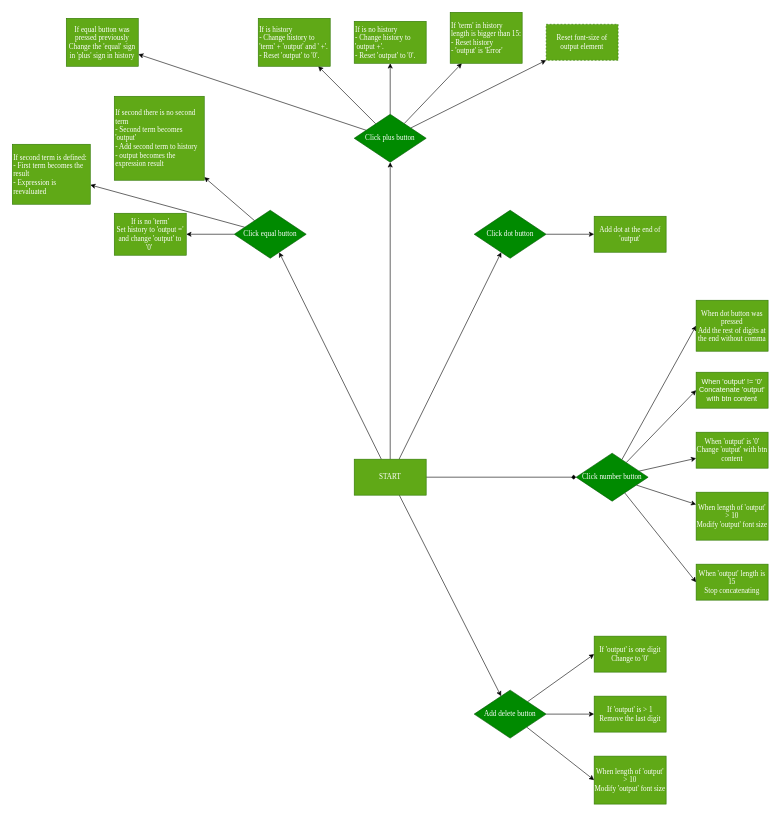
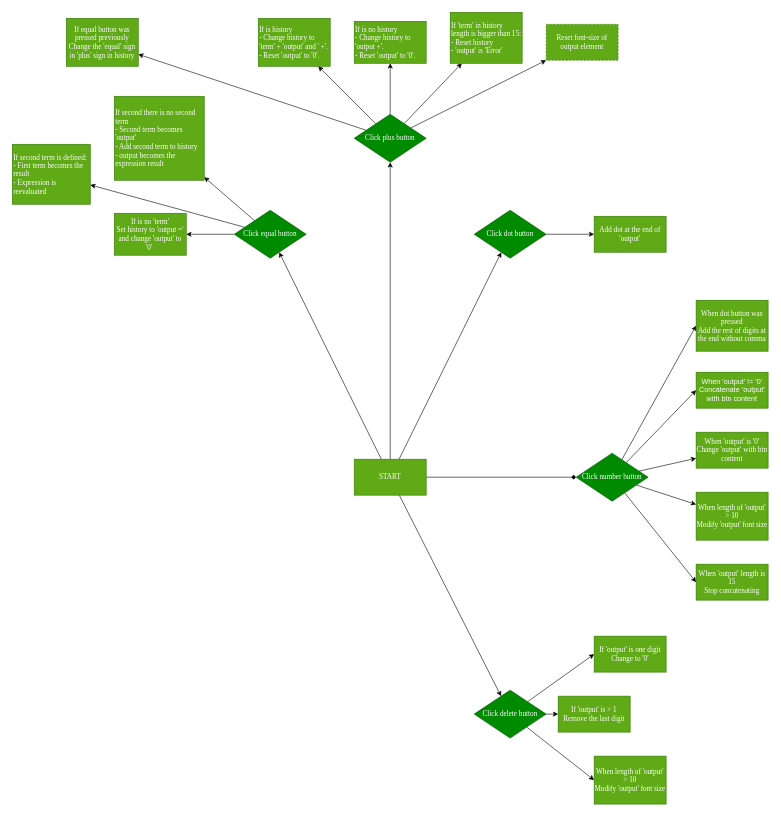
node "Add delete button": label "Add delete button" -> "Click delete button"
node "If 'output' is > 1 Remove the last digit": moved (630, 714) -> (594, 714)
